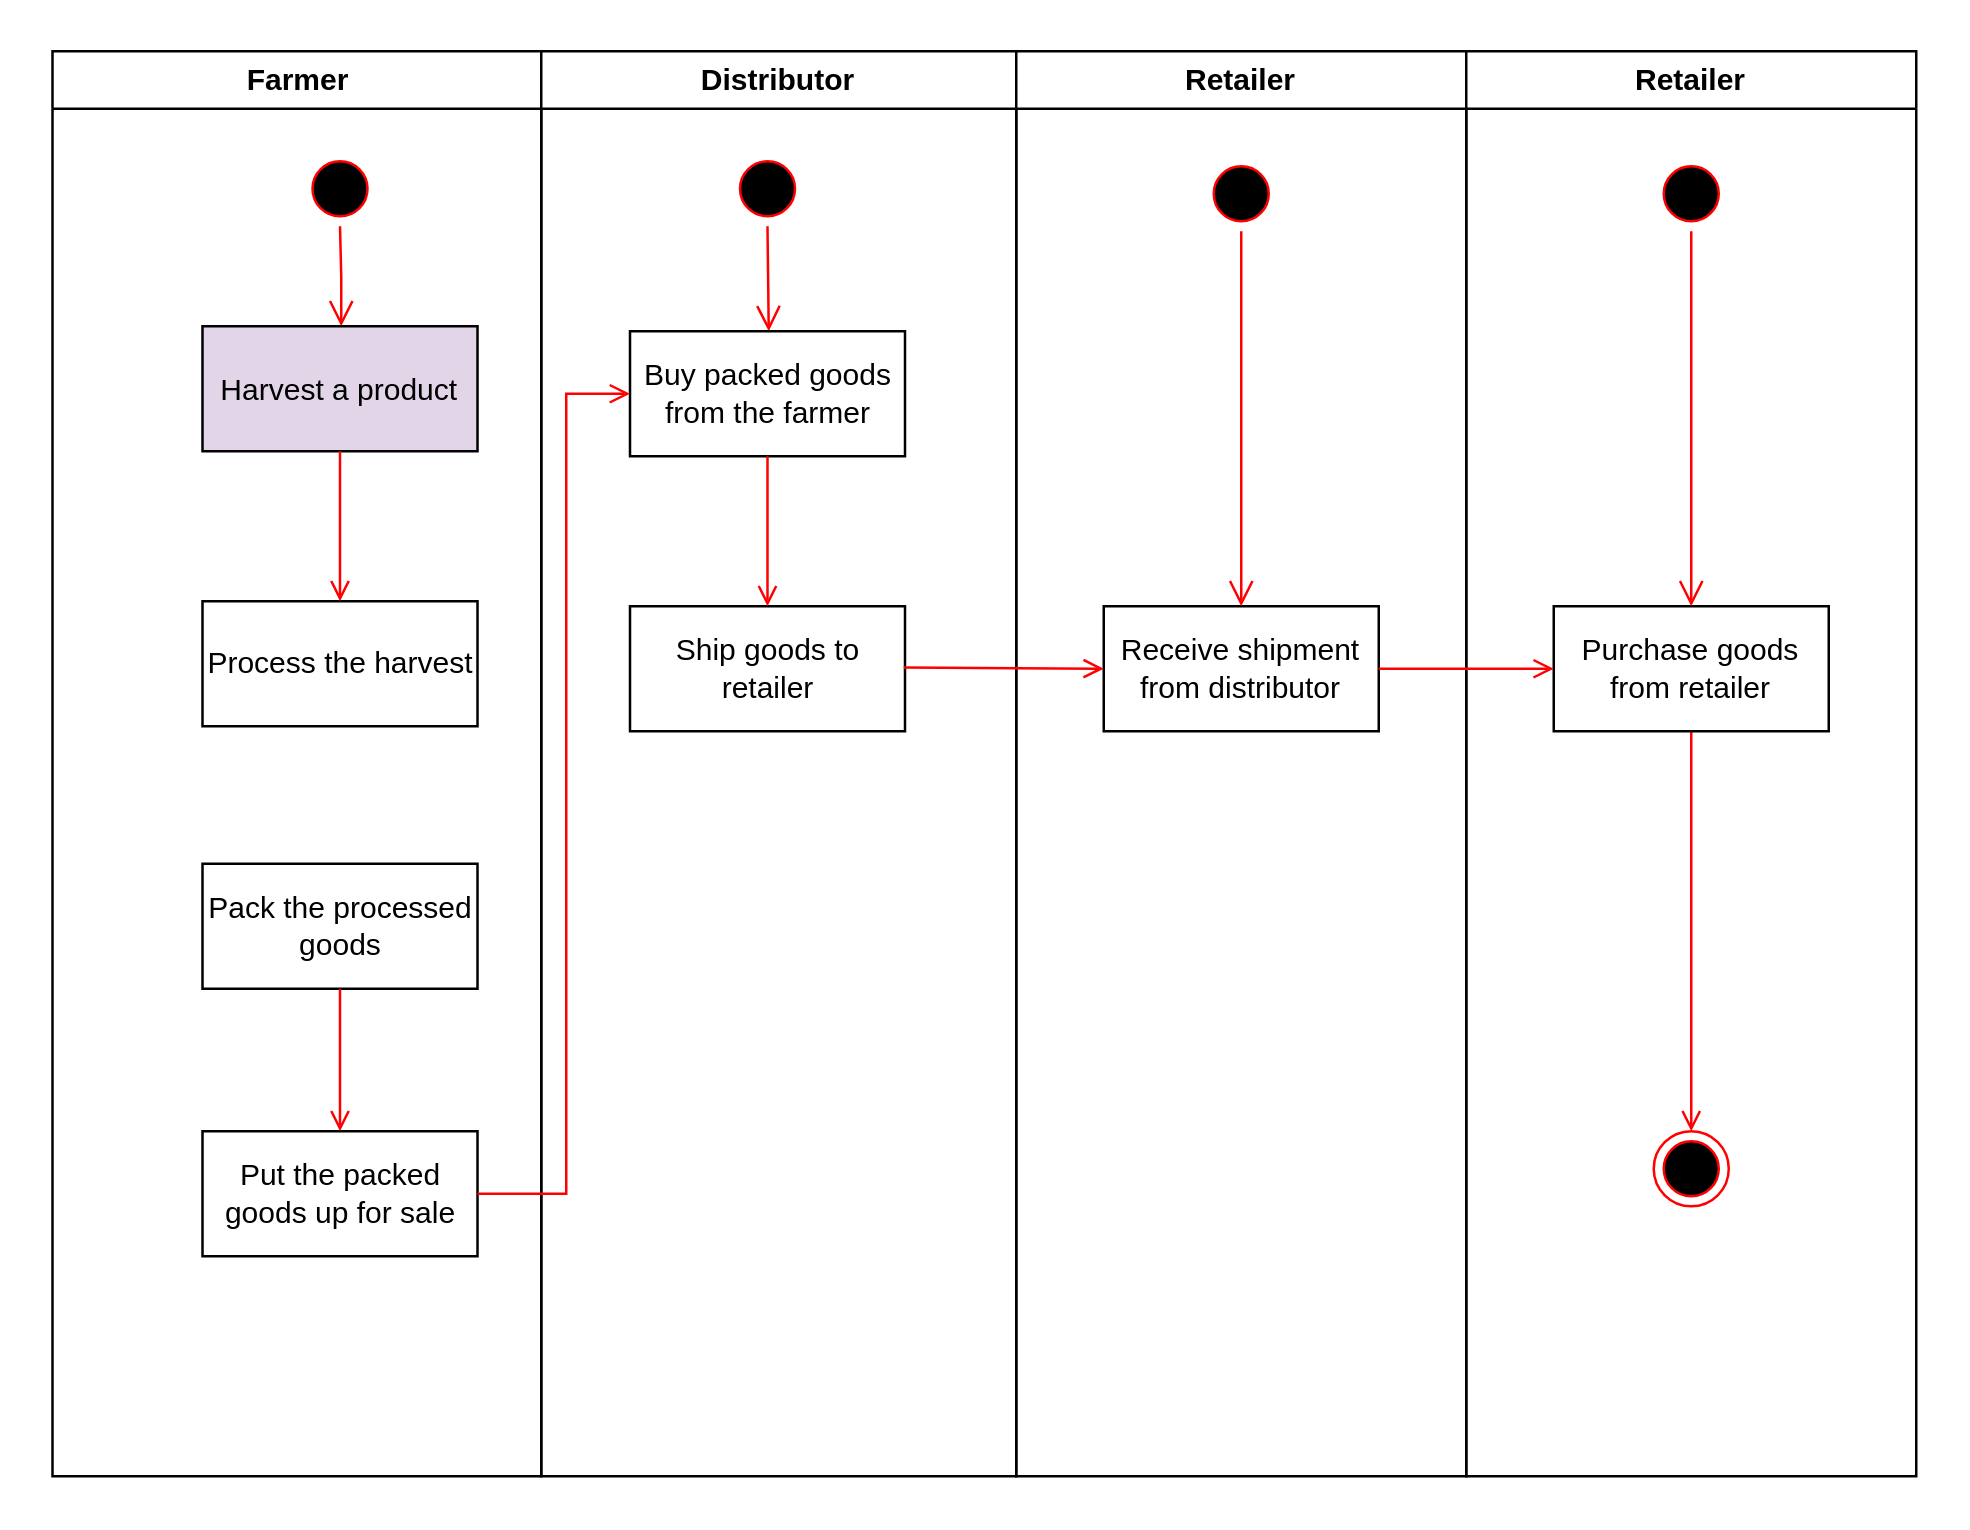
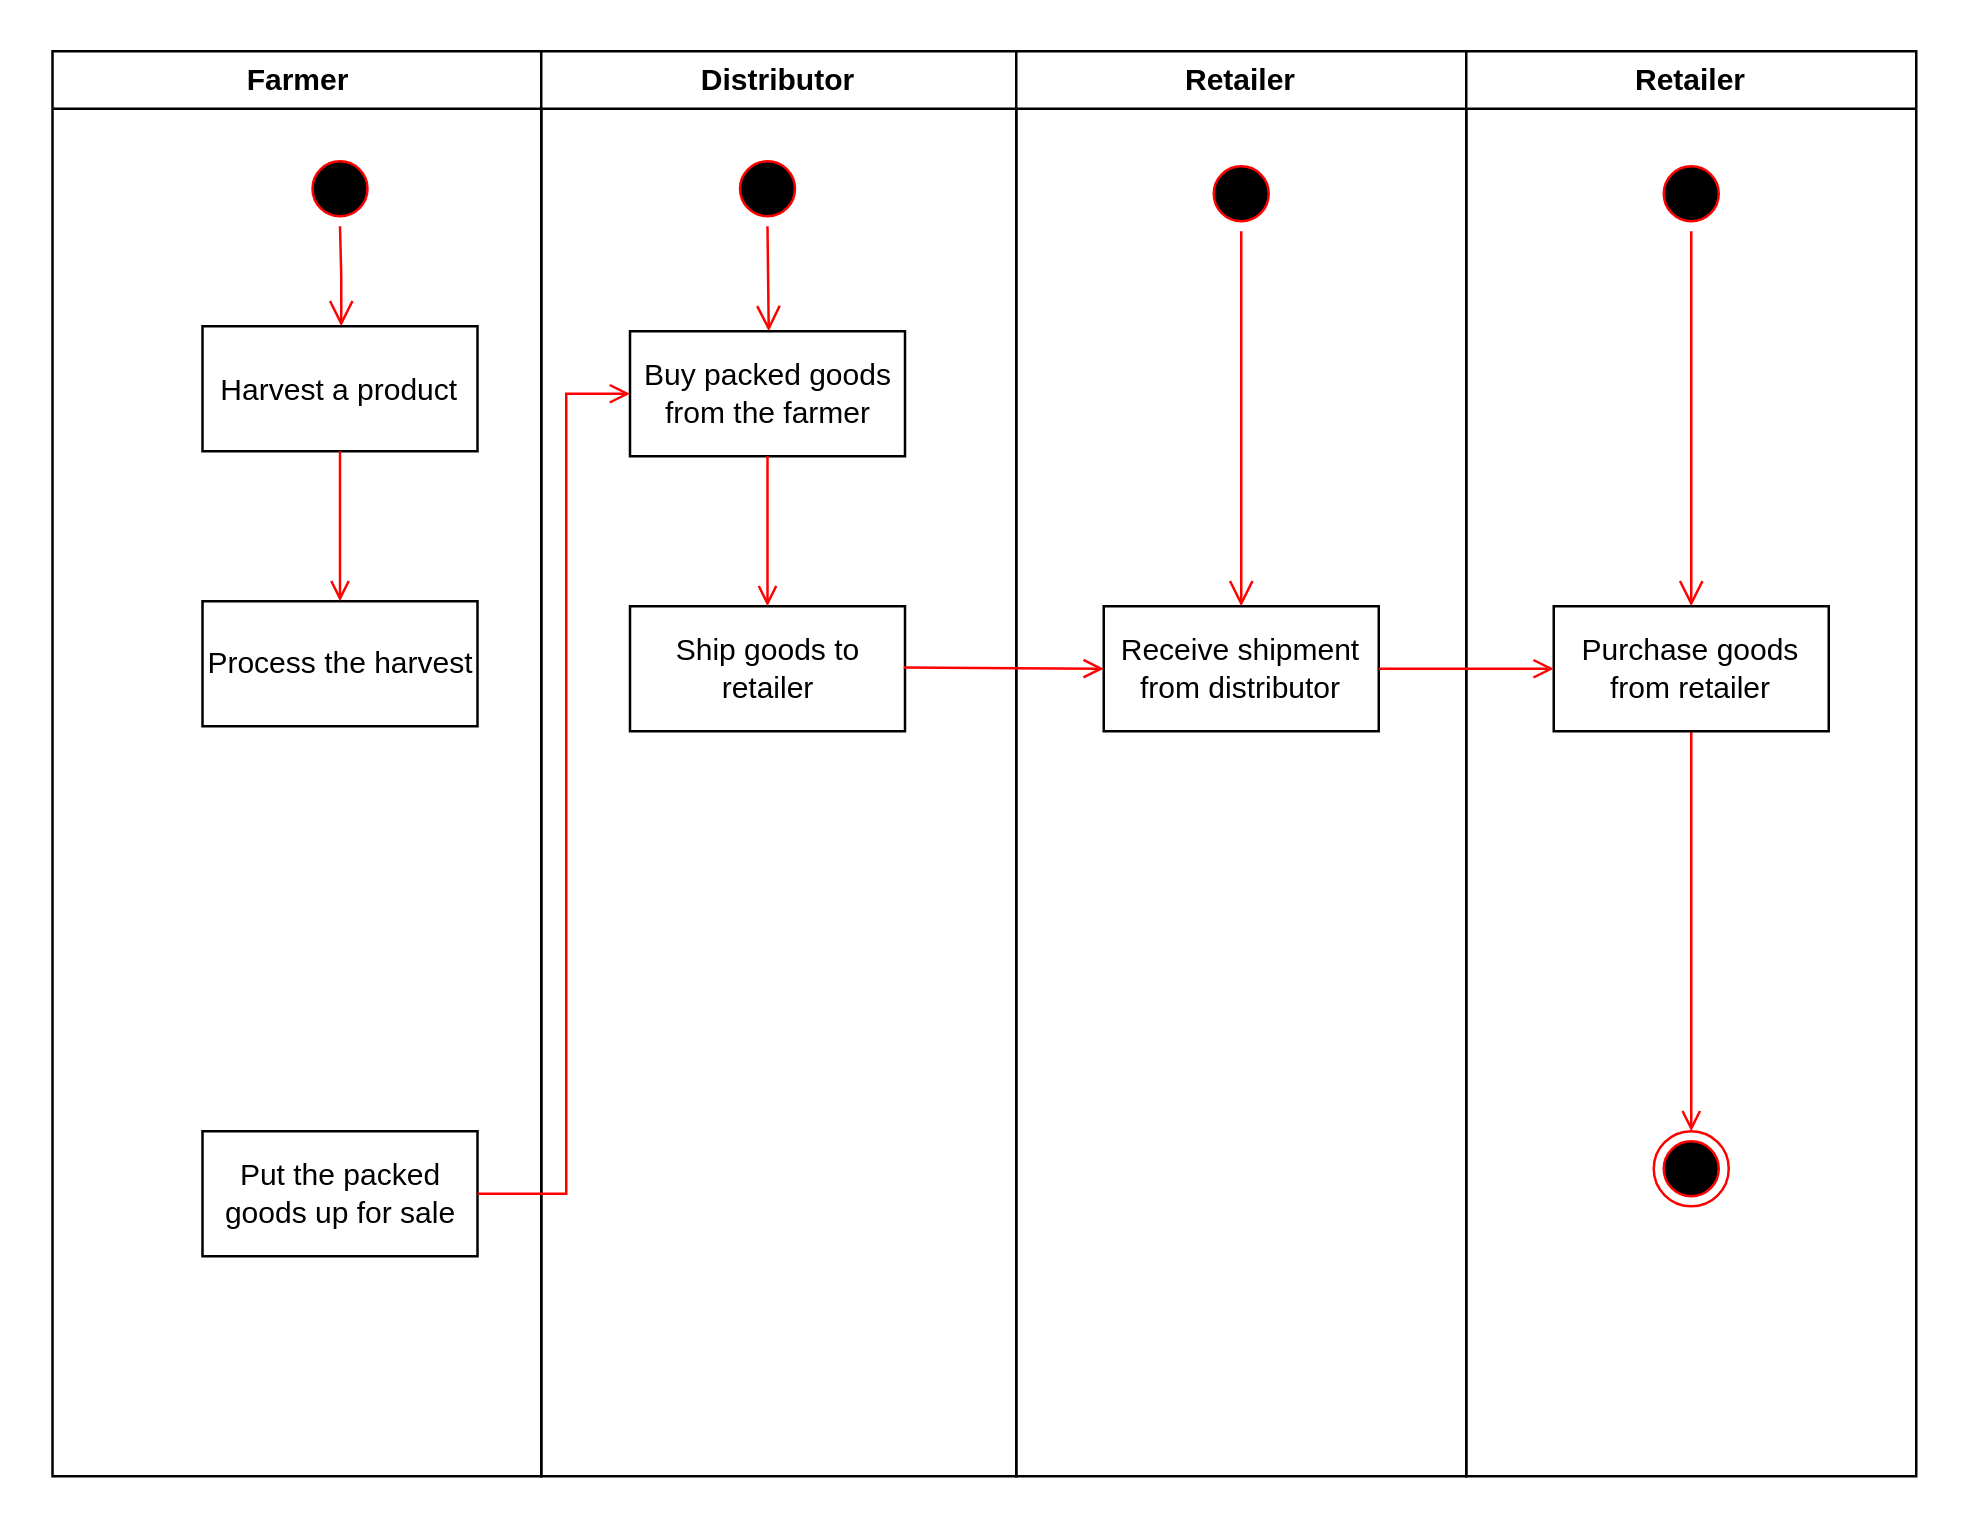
node "Harvest a product": fillcolor #e1d5e7 -> #ffffff
node "Pack the processed goods": removed
edge "Pack the processed goods" -> "Put the packed goods up for sale": removed
